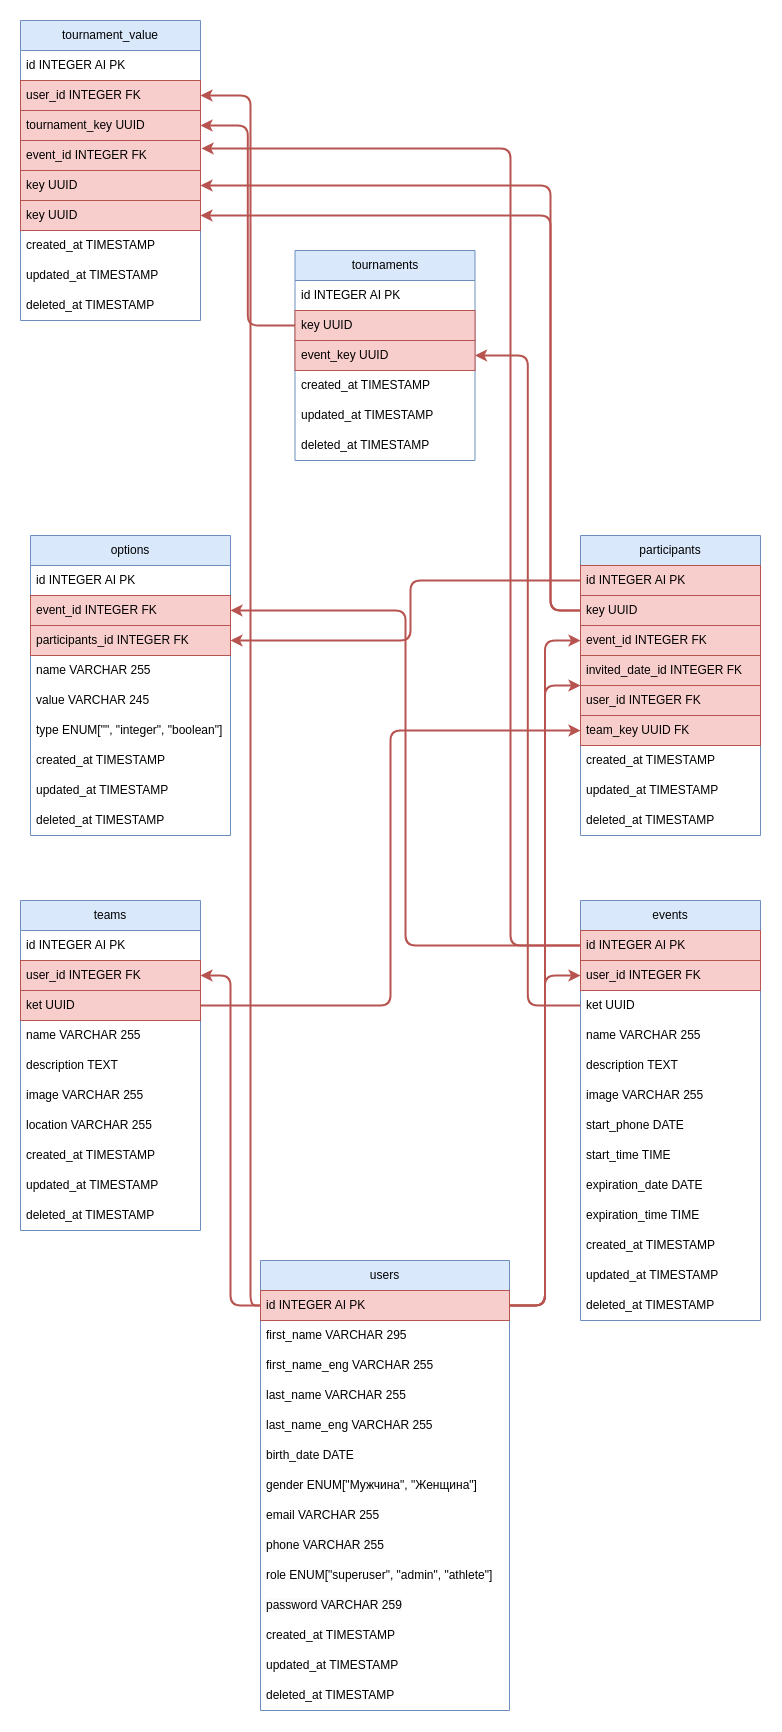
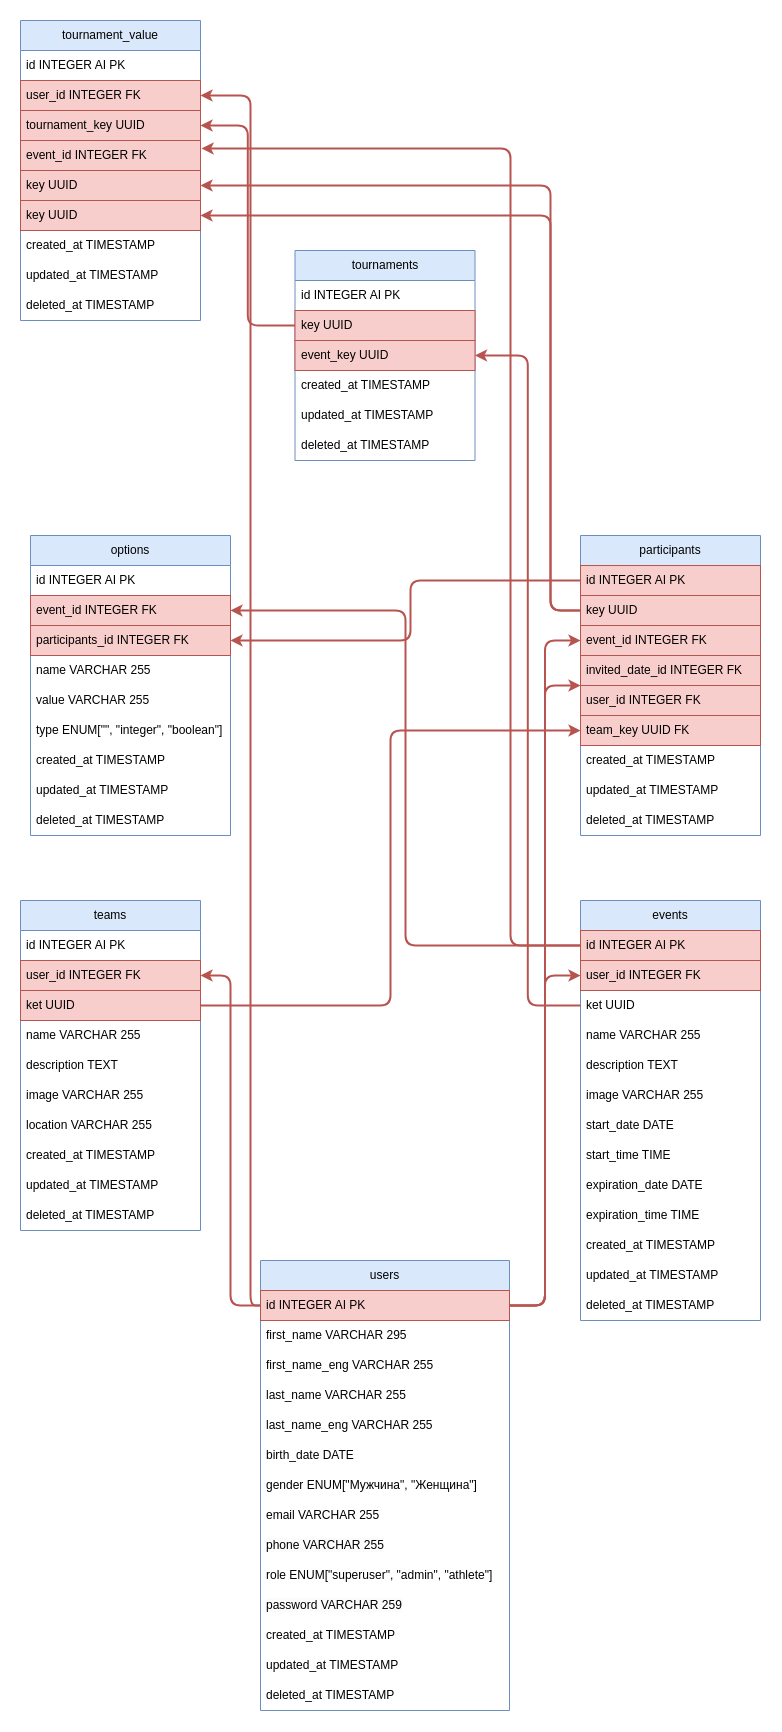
node "value VARCHAR 245": label "value VARCHAR 245" -> "value VARCHAR 255"
node "start_phone DATE": label "start_phone DATE" -> "start_date DATE"
